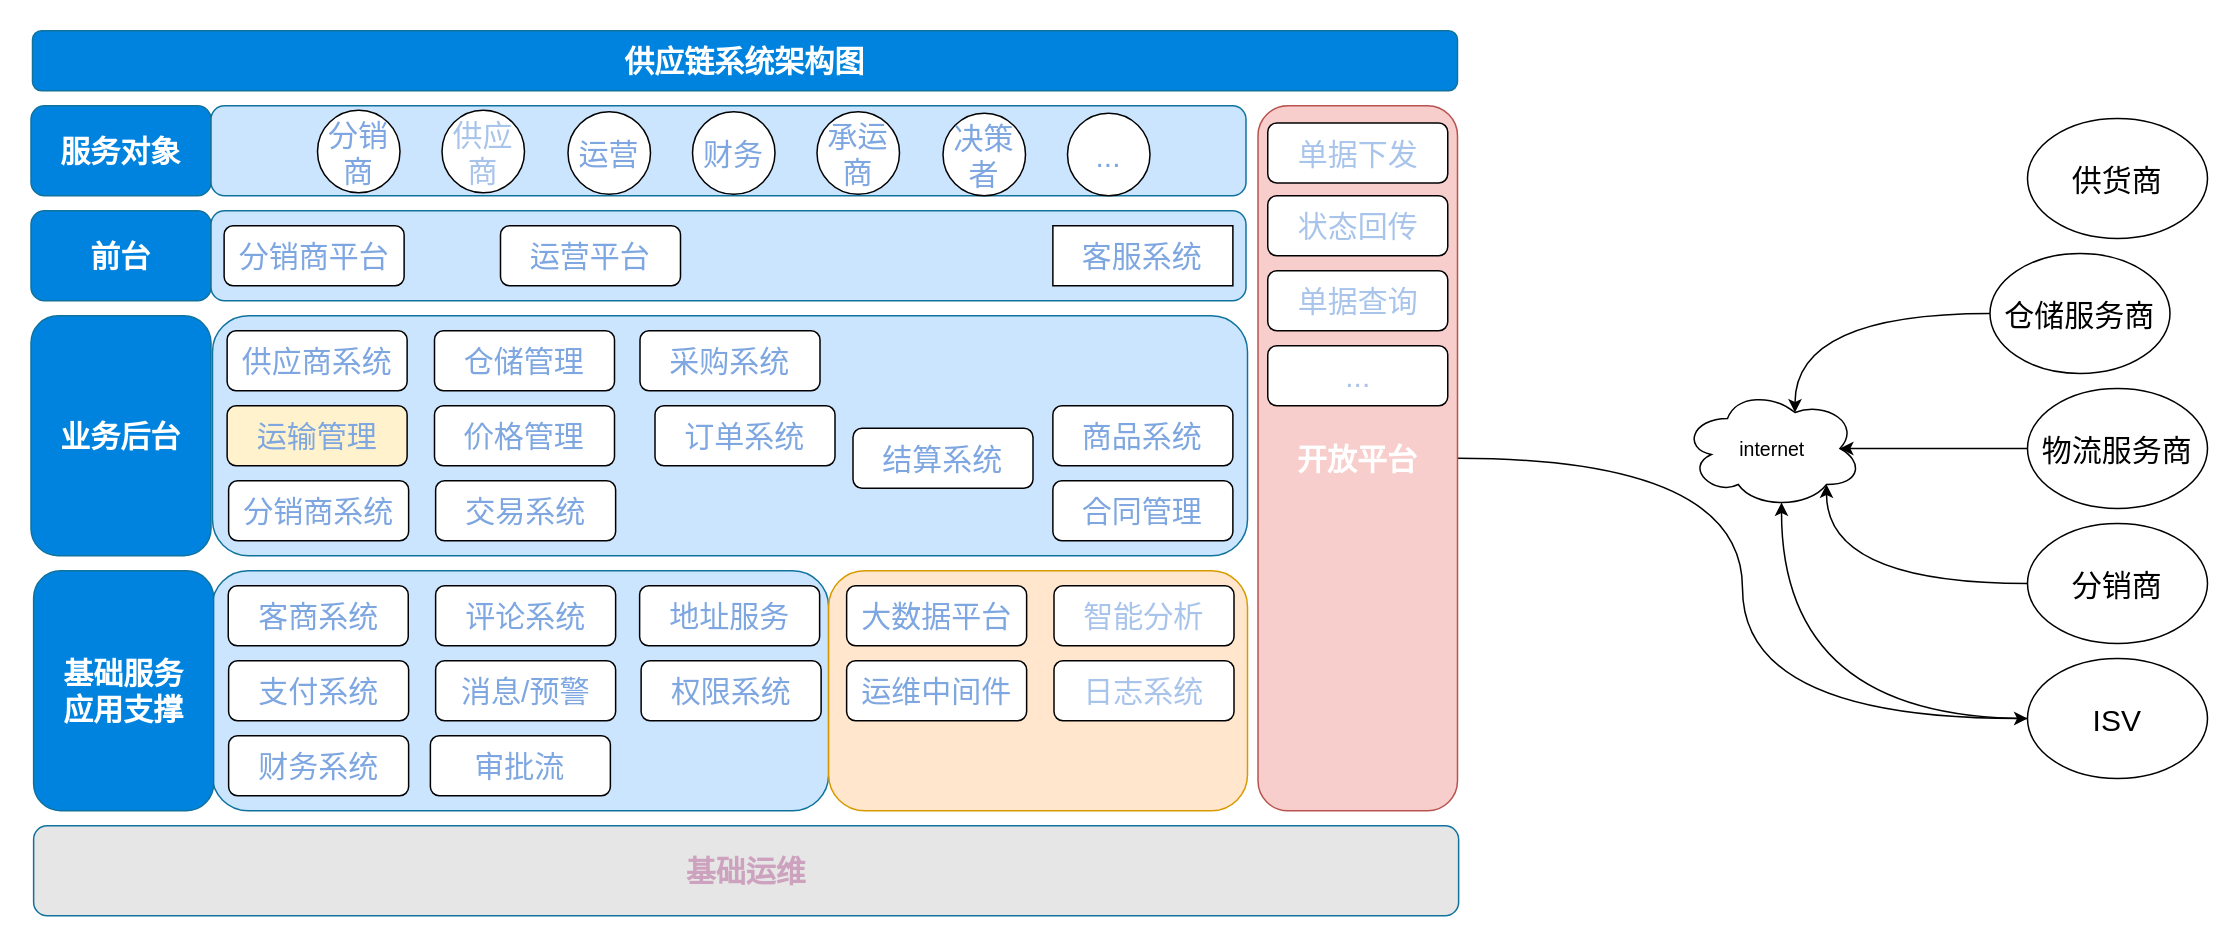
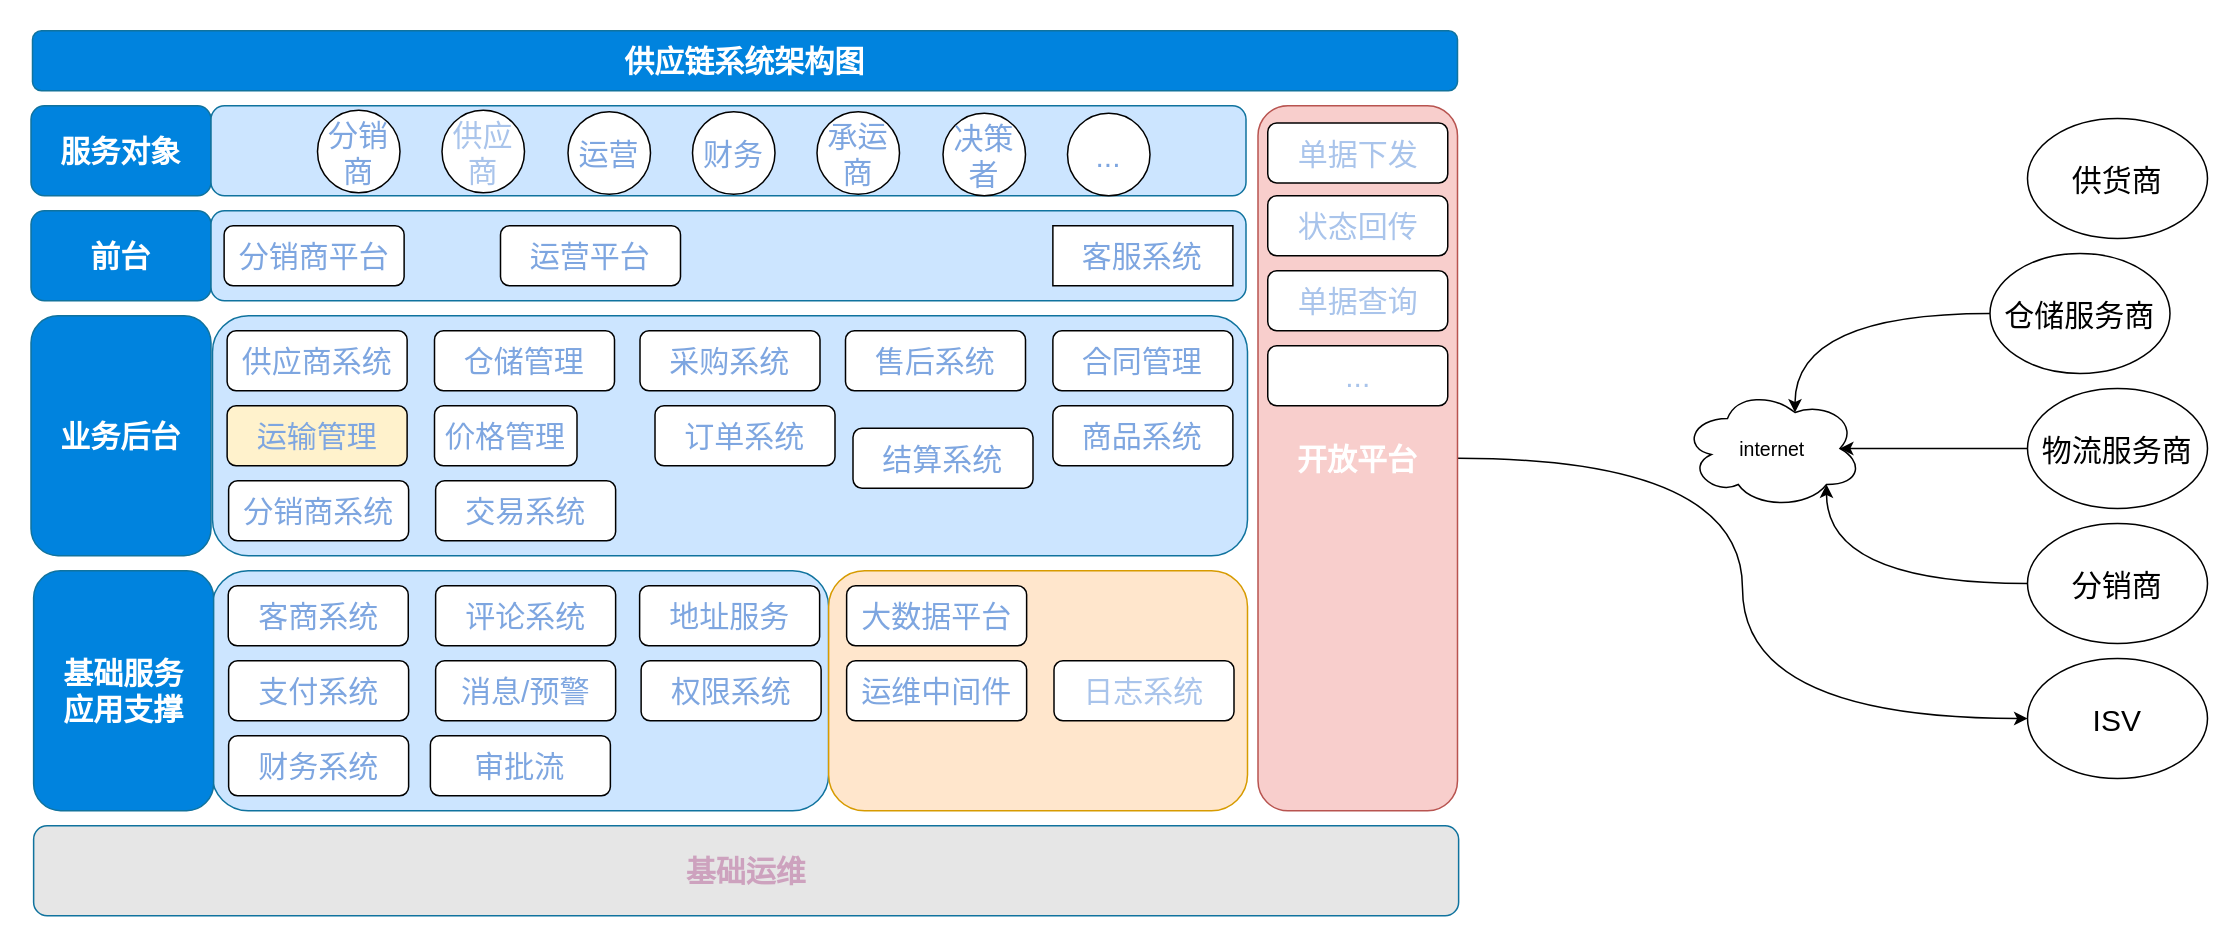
node "售后系统": added
node "价格管理": size 180x60 -> 143x60
node "合同管理": moved (1143, 511) -> (1143, 361)
node "智能分析": removed
edge "ISV" -> "internet": removed
